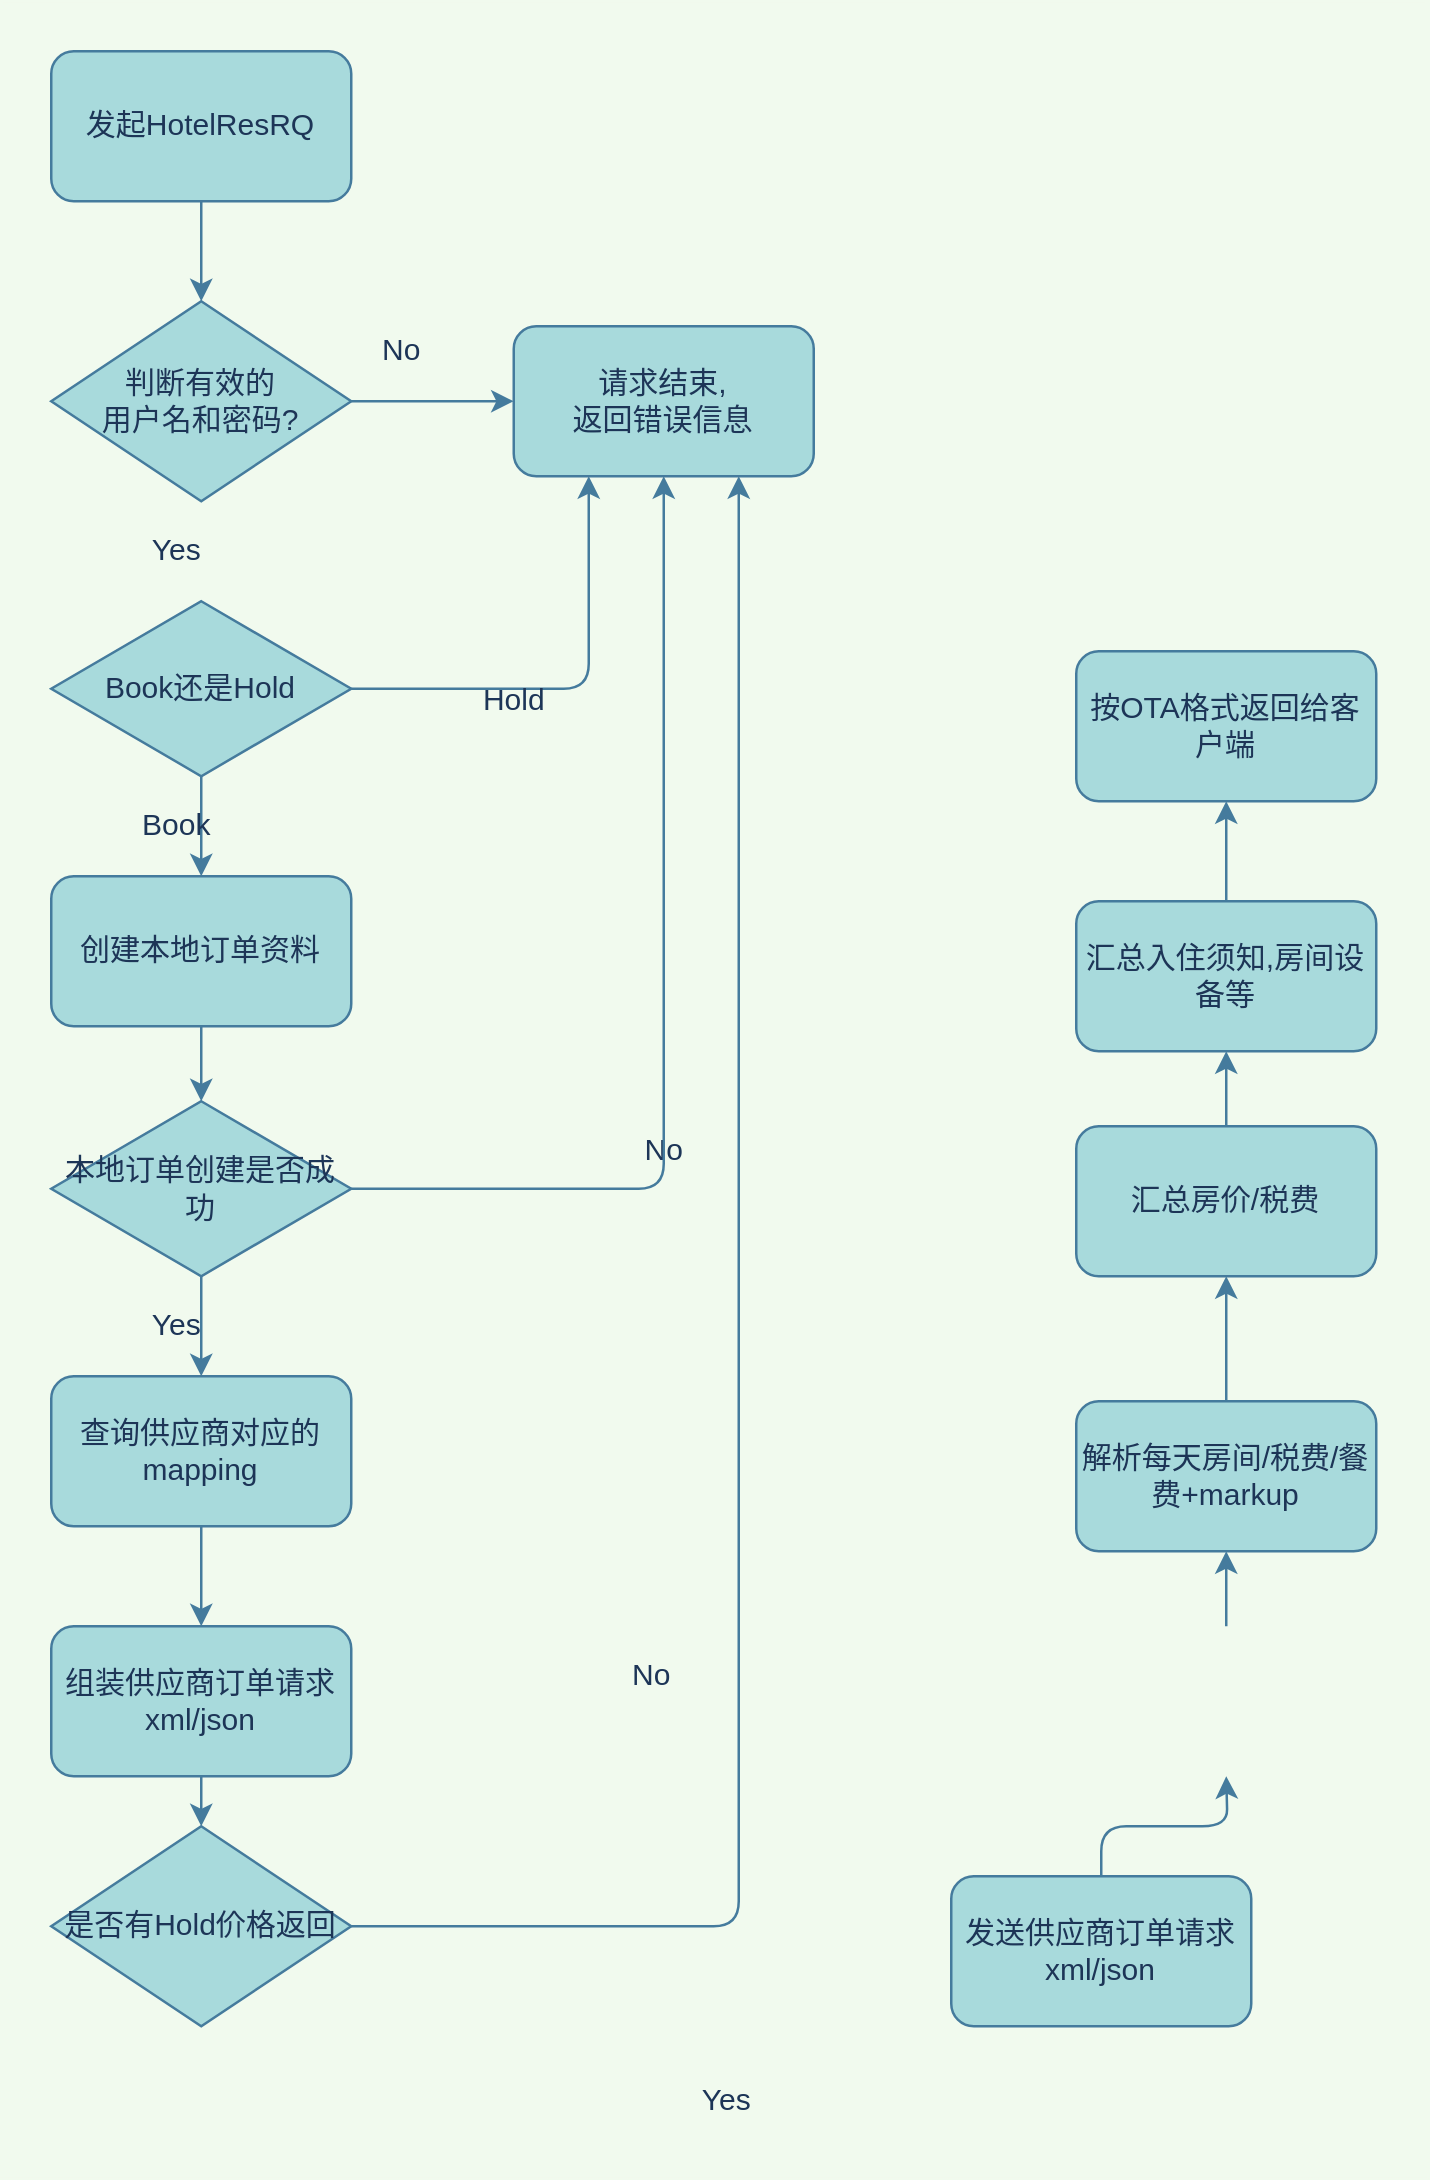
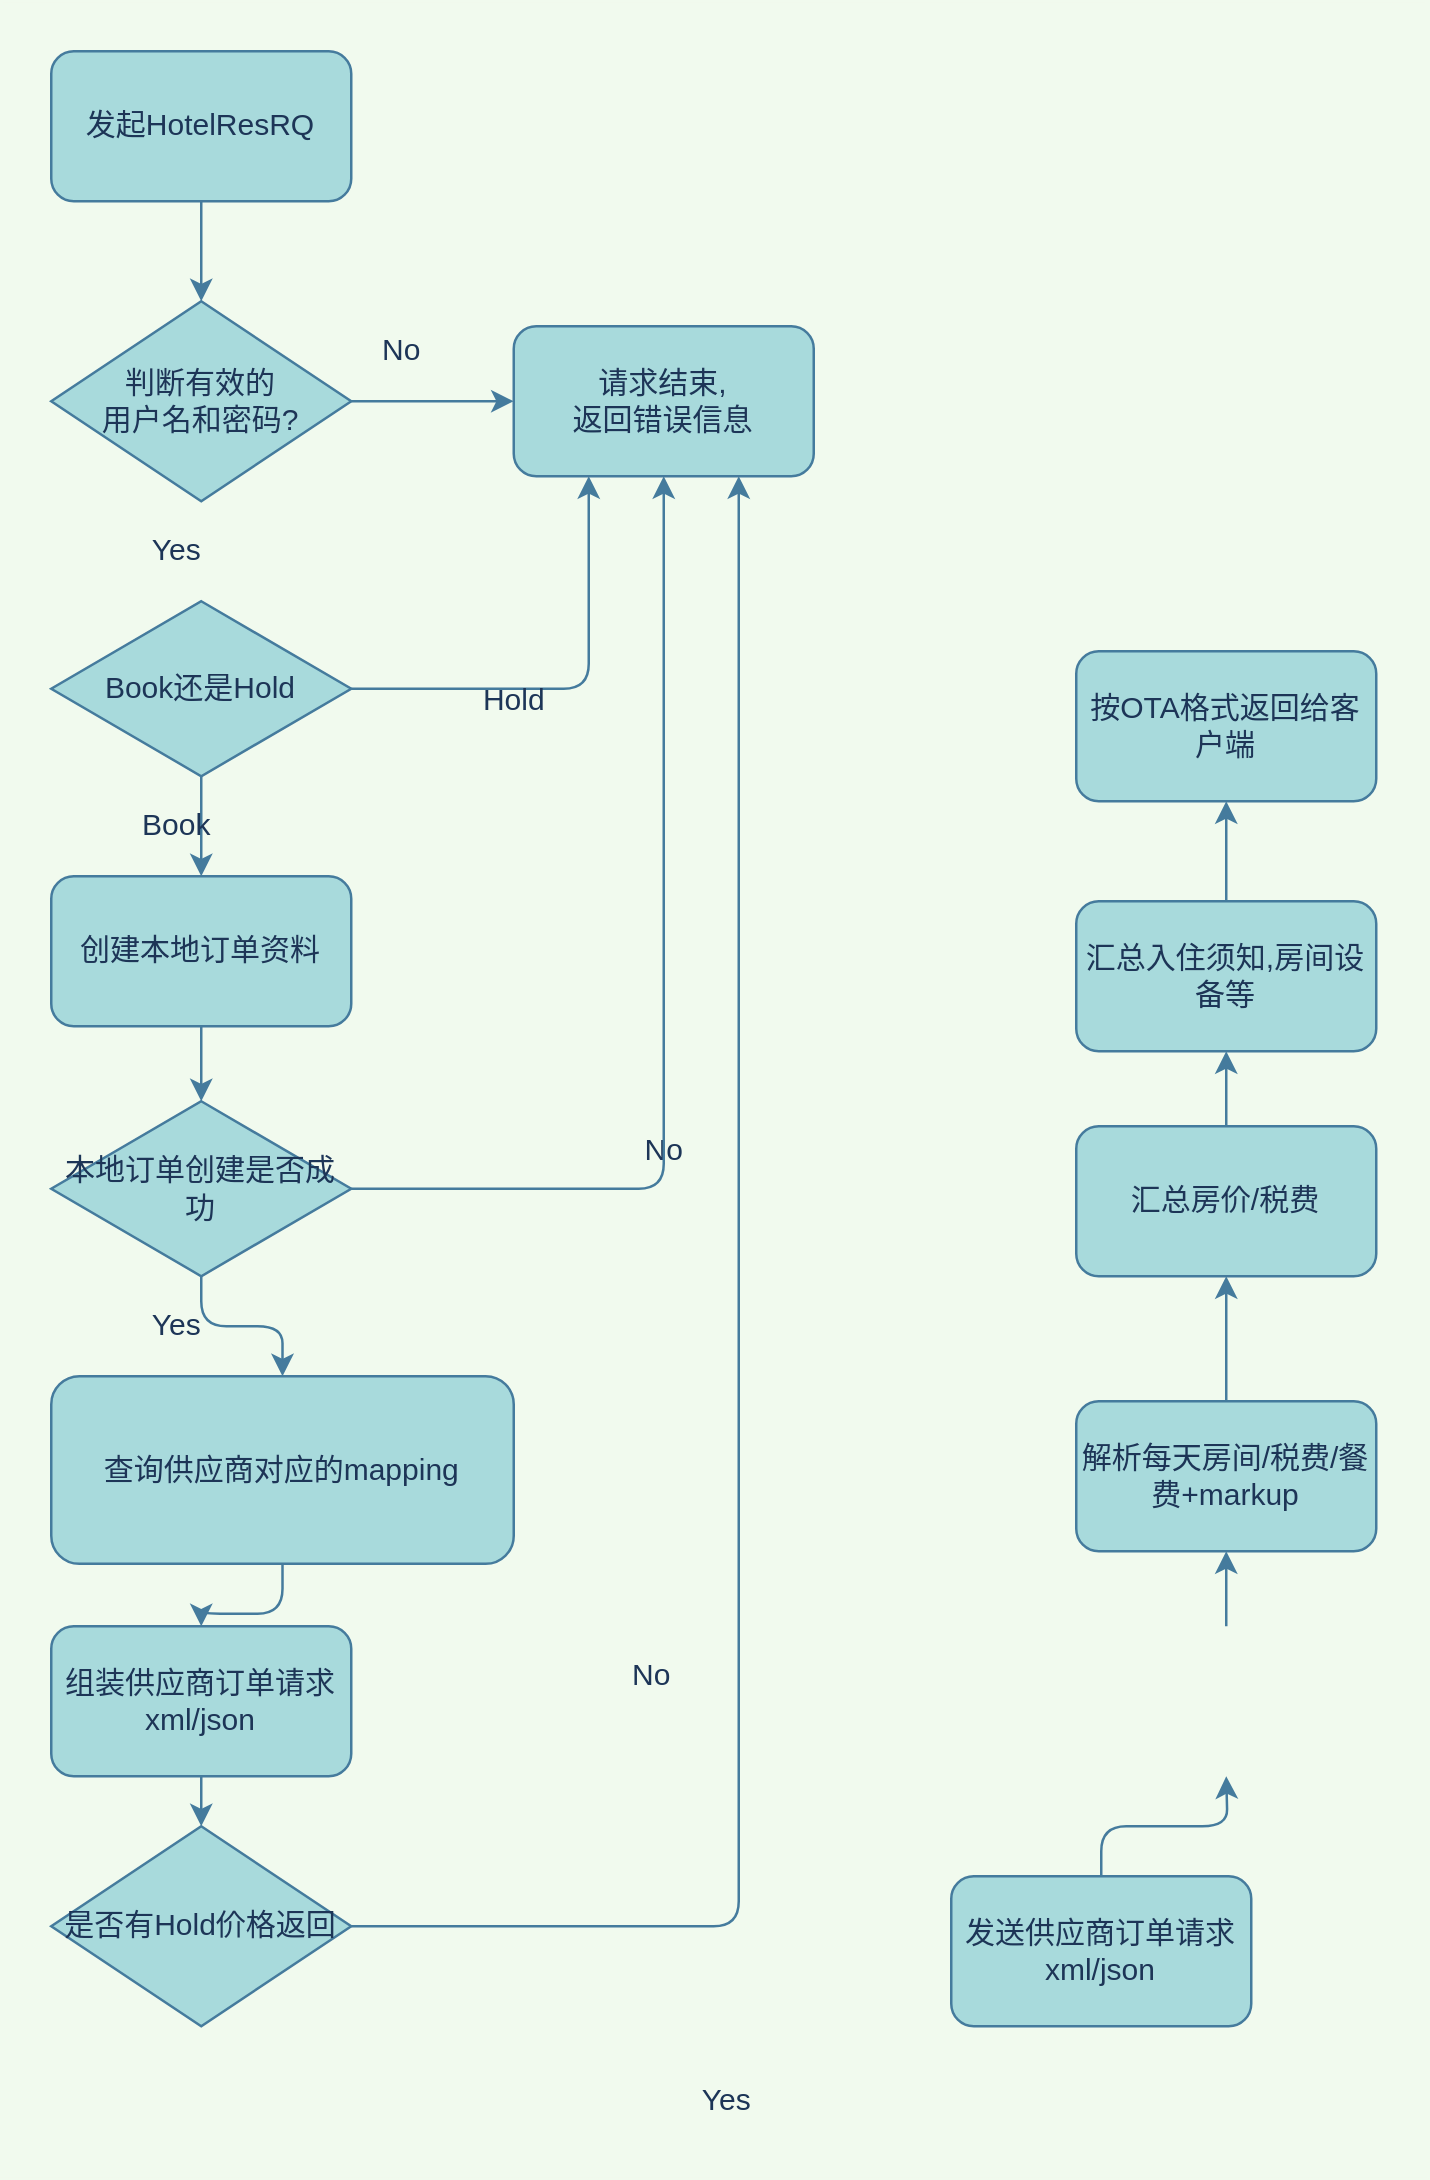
node "查询供应商对应的mapping": size 300x150 -> 463x188
